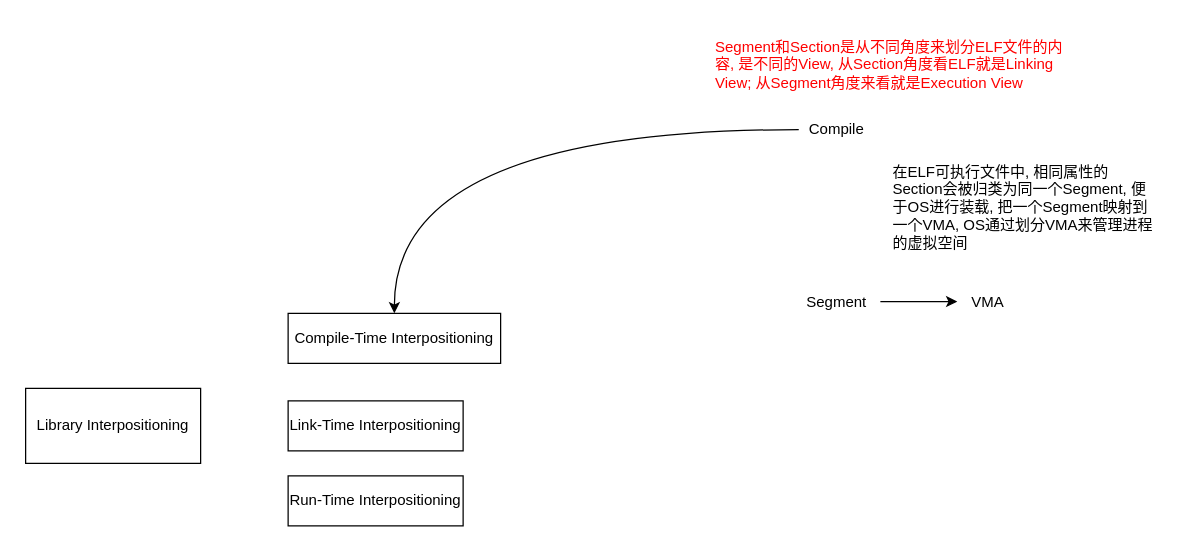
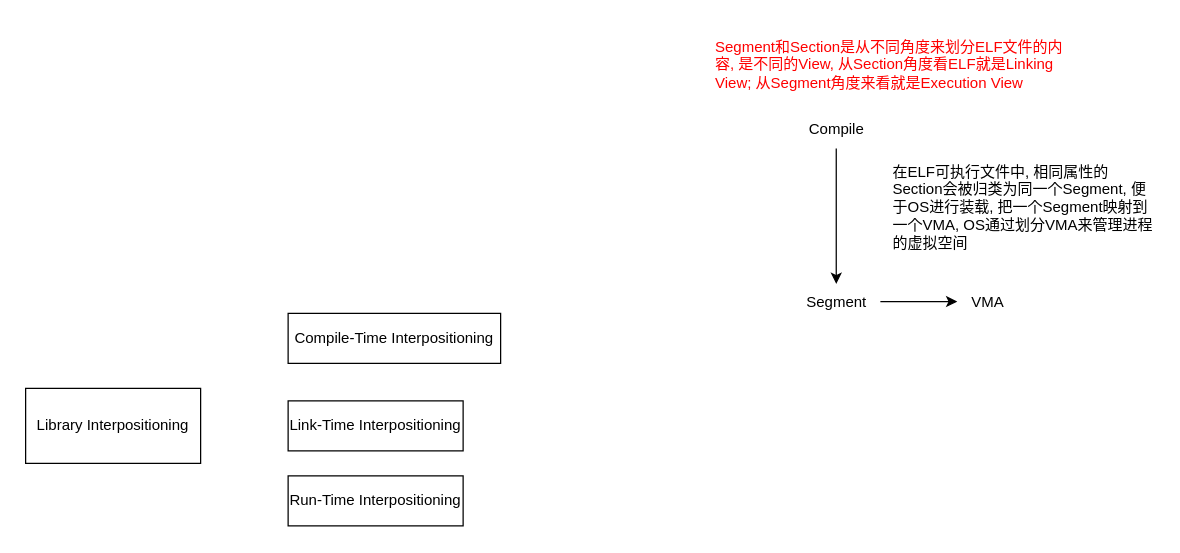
edge "Compile" -> "Compile-Time Interpositioning": now "Compile" -> "Segment"
